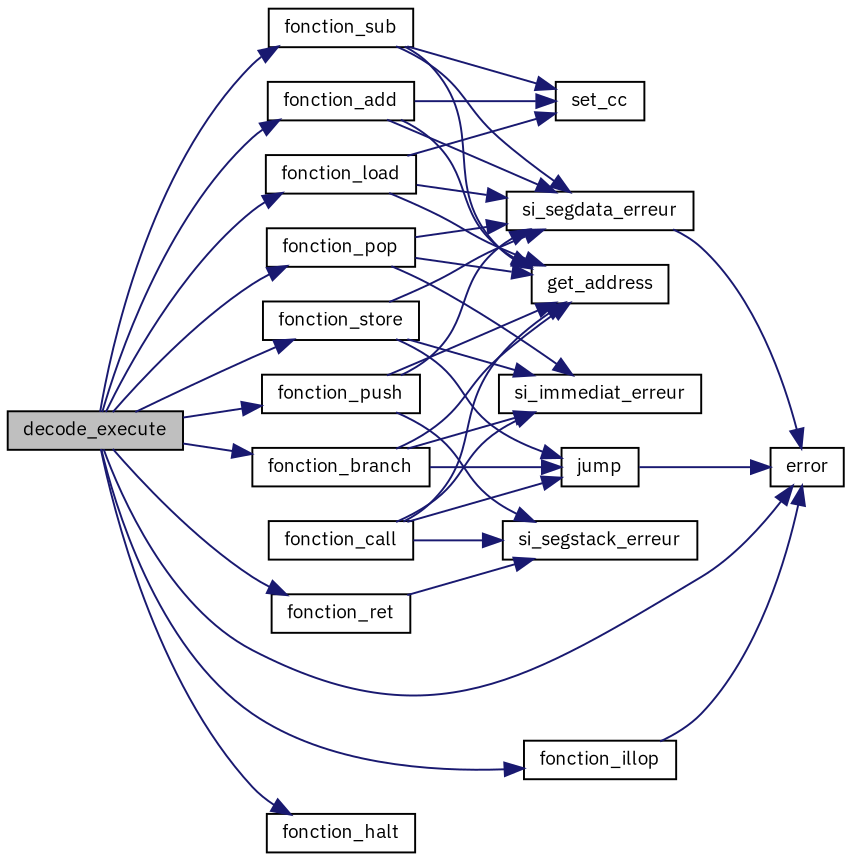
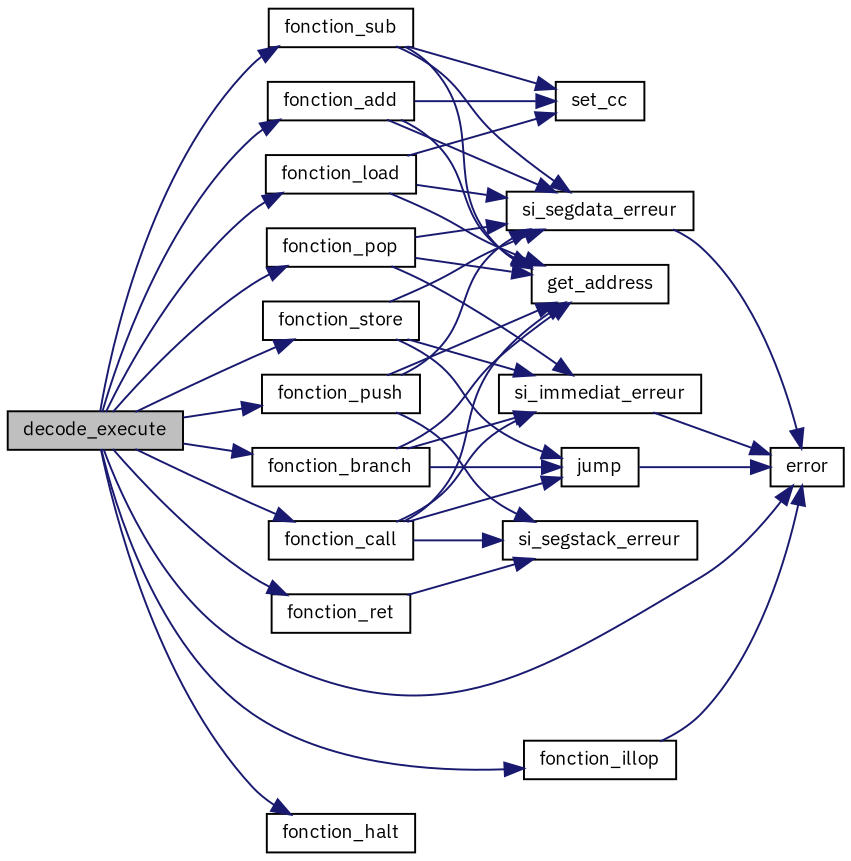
edge "si_immediat_erreur" -> "error": added
edge "decode_execute" -> "fonction_call": added
